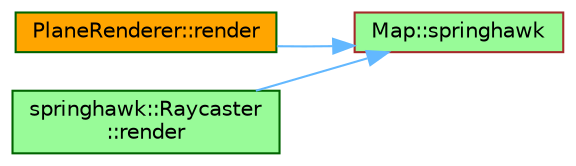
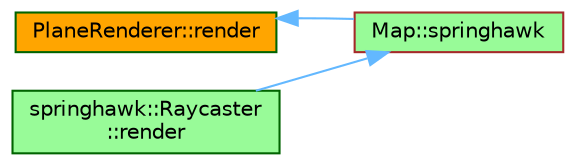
edge "PlaneRenderer::render" -> "Map::springhawk": reversed
